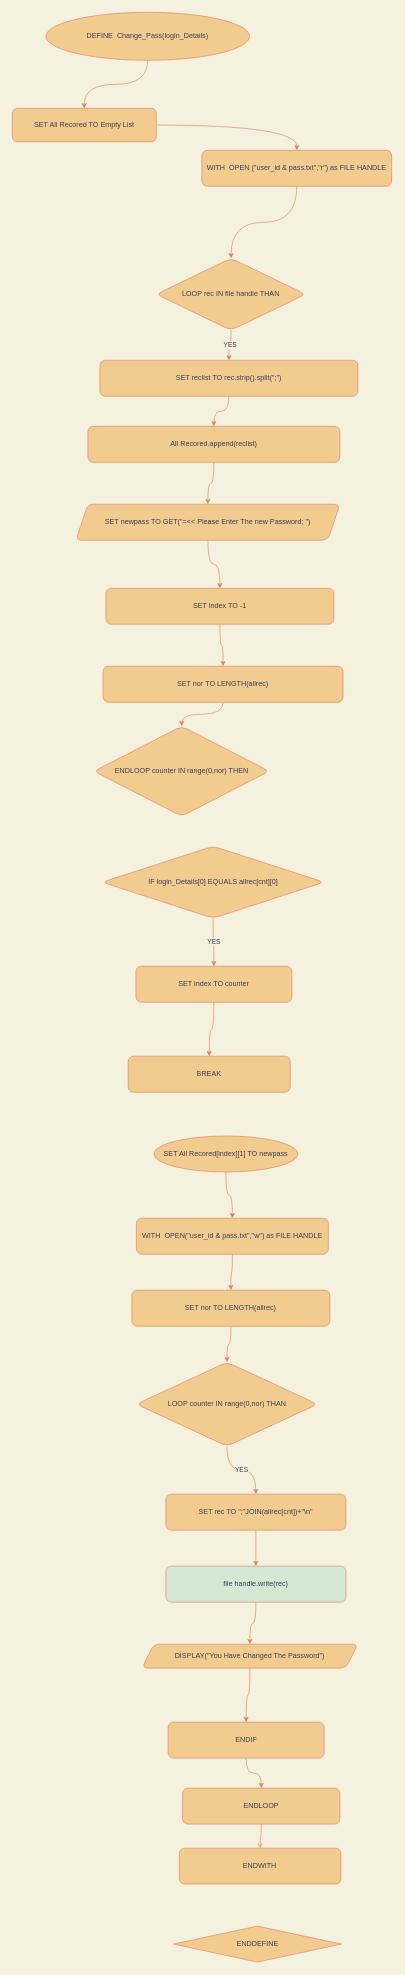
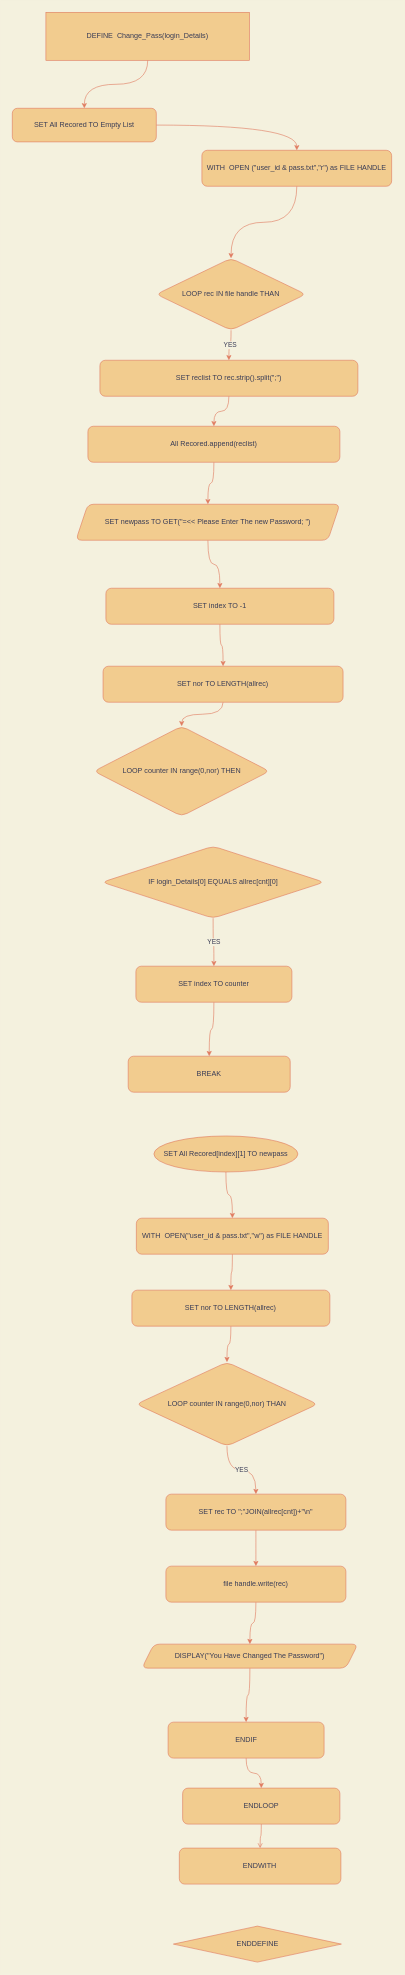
node "DEFINE Change_Pass(login_Details)": shape ellipse -> rectangle
node "ENDLOOP counter IN range(0,nor) THEN": label "ENDLOOP counter IN range(0,nor) THEN" -> "LOOP counter IN range(0,nor) THEN"
node "file handle.write(rec)": fillcolor #d5e8d4 -> #f2cc8f
